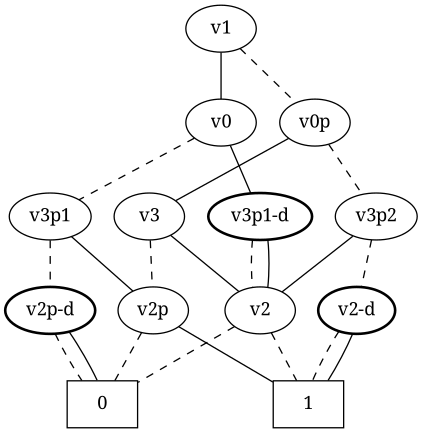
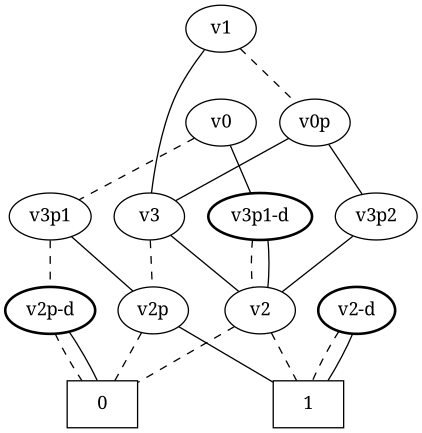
edge "v1" -- "v0": now "v1" -- "v3"
edge "v0p" -- "v3p2": style dashed -> solid
edge "v3p2" -- "v2-d": removed
